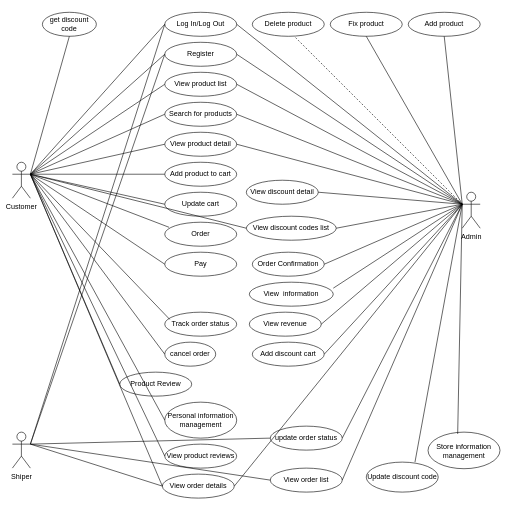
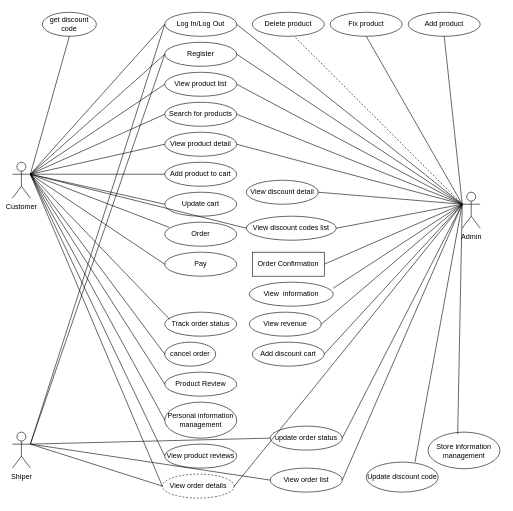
node "Order Confirmation": shape ellipse -> rectangle
node "Product Review": moved (156, 384) -> (201, 384)
node "View order details": style solid -> dashed
